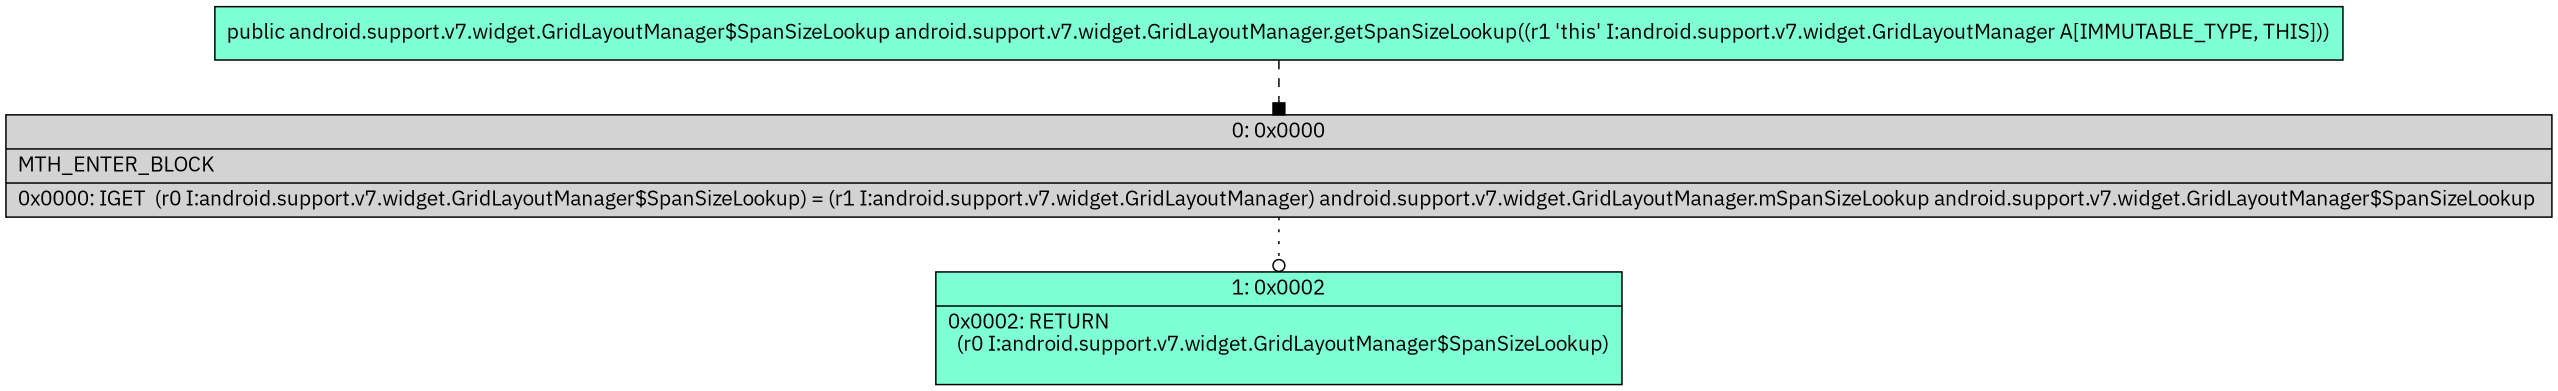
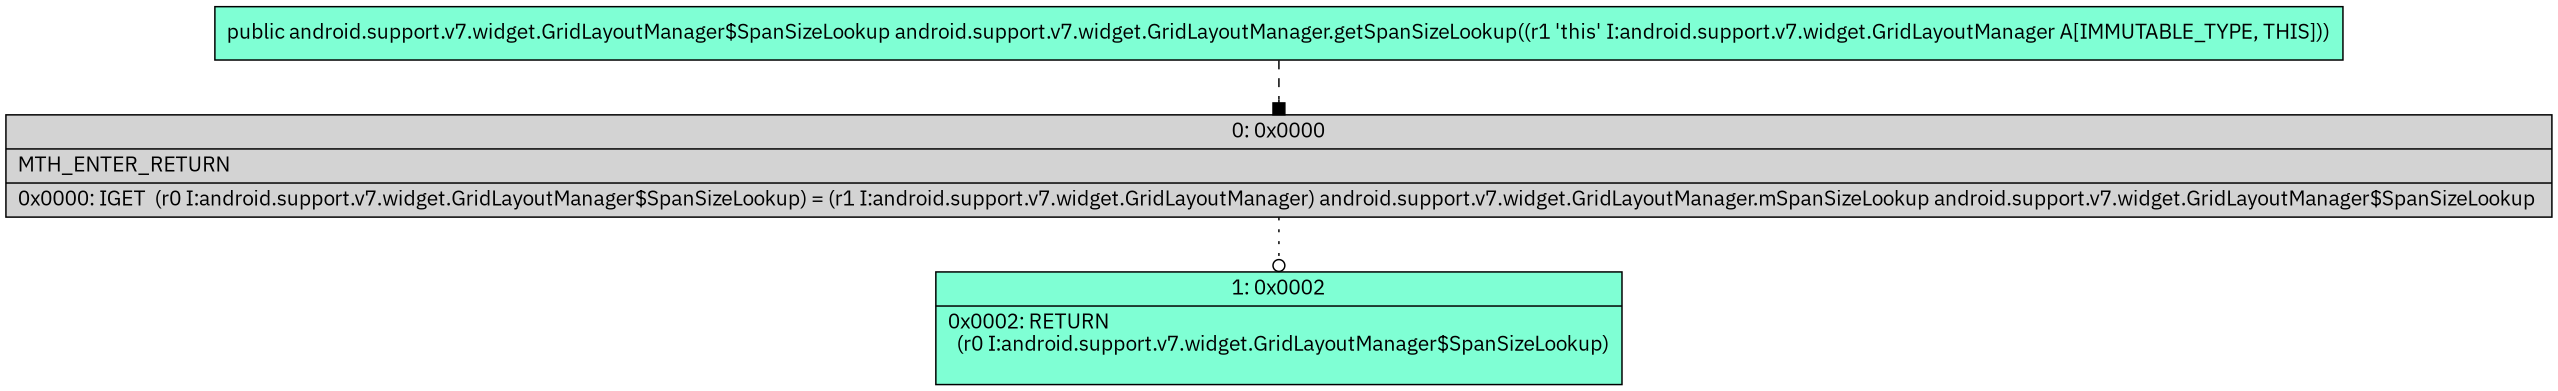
node "0: 0x0000": text "MTH_ENTER_BLOCK" -> "MTH_ENTER_RETURN"
